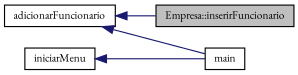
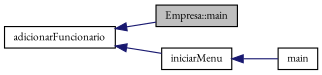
node "Empresa::inserirFuncionario": label "Empresa::inserirFuncionario" -> "Empresa::main"
edge "main" -> "adicionarFuncionario": now "iniciarMenu" -> "adicionarFuncionario"
